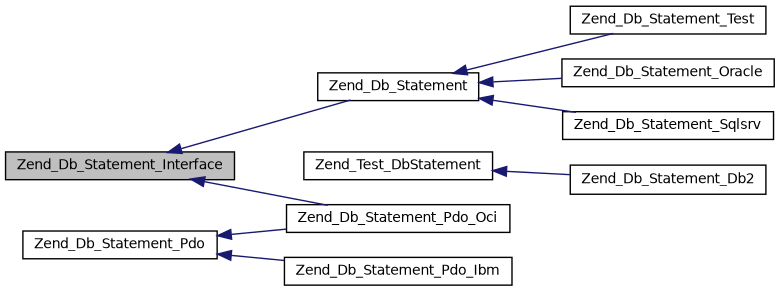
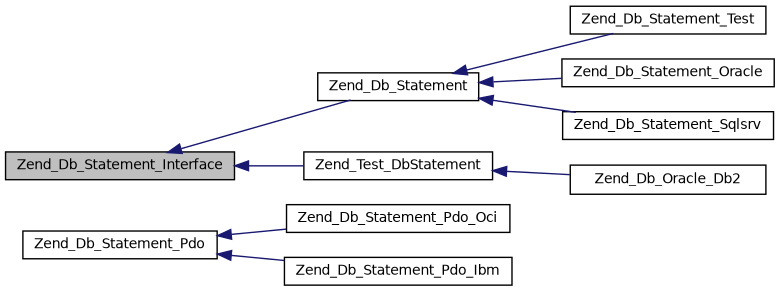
node "Zend_Db_Statement_Db2": label "Zend_Db_Statement_Db2" -> "Zend_Db_Oracle_Db2"
edge "Zend_Db_Statement_Pdo_Oci" -> "Zend_Db_Statement_Interface": now "Zend_Test_DbStatement" -> "Zend_Db_Statement_Interface"
